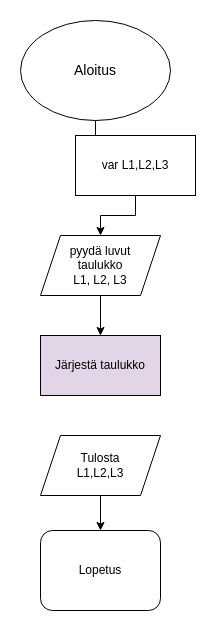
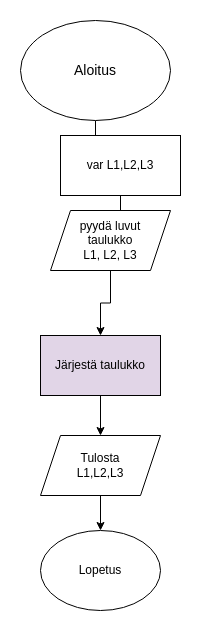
node "var L1,L2,L3": moved (136, 166) -> (121, 166)
node "pyydä luvut taulukko L1, L2, L3": moved (101, 266) -> (111, 241)
edge "Järjestä taulukko" -> "Tulosta L1,L2,L3": added
node "Lopetus": shape rounded rectangle -> ellipse
